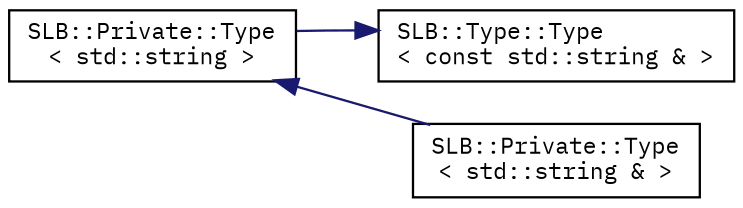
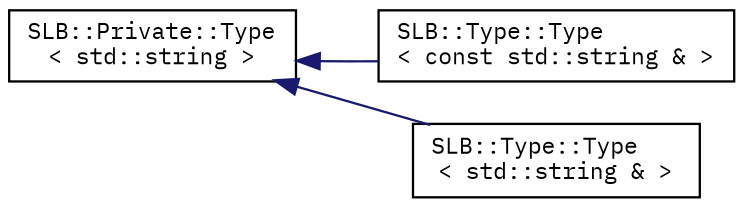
edge "SLB::Private::Type < std::string >" -> "SLB::Type::Type < const std::string & >": reversed
node "SLB::Private::Type < std::string & >": label "SLB::Private::Type < std::string & >" -> "SLB::Type::Type < std::string & >"
